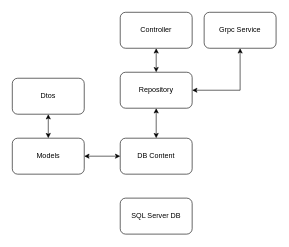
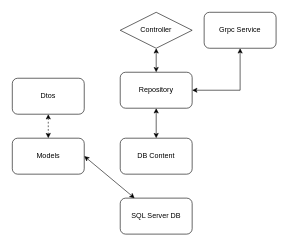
node "Controller": shape rounded rectangle -> diamond
edge "Dtos" -- "Models": style solid -> dashed
edge "Models" -- "DB Content": now "Models" -- "SQL Server DB"
